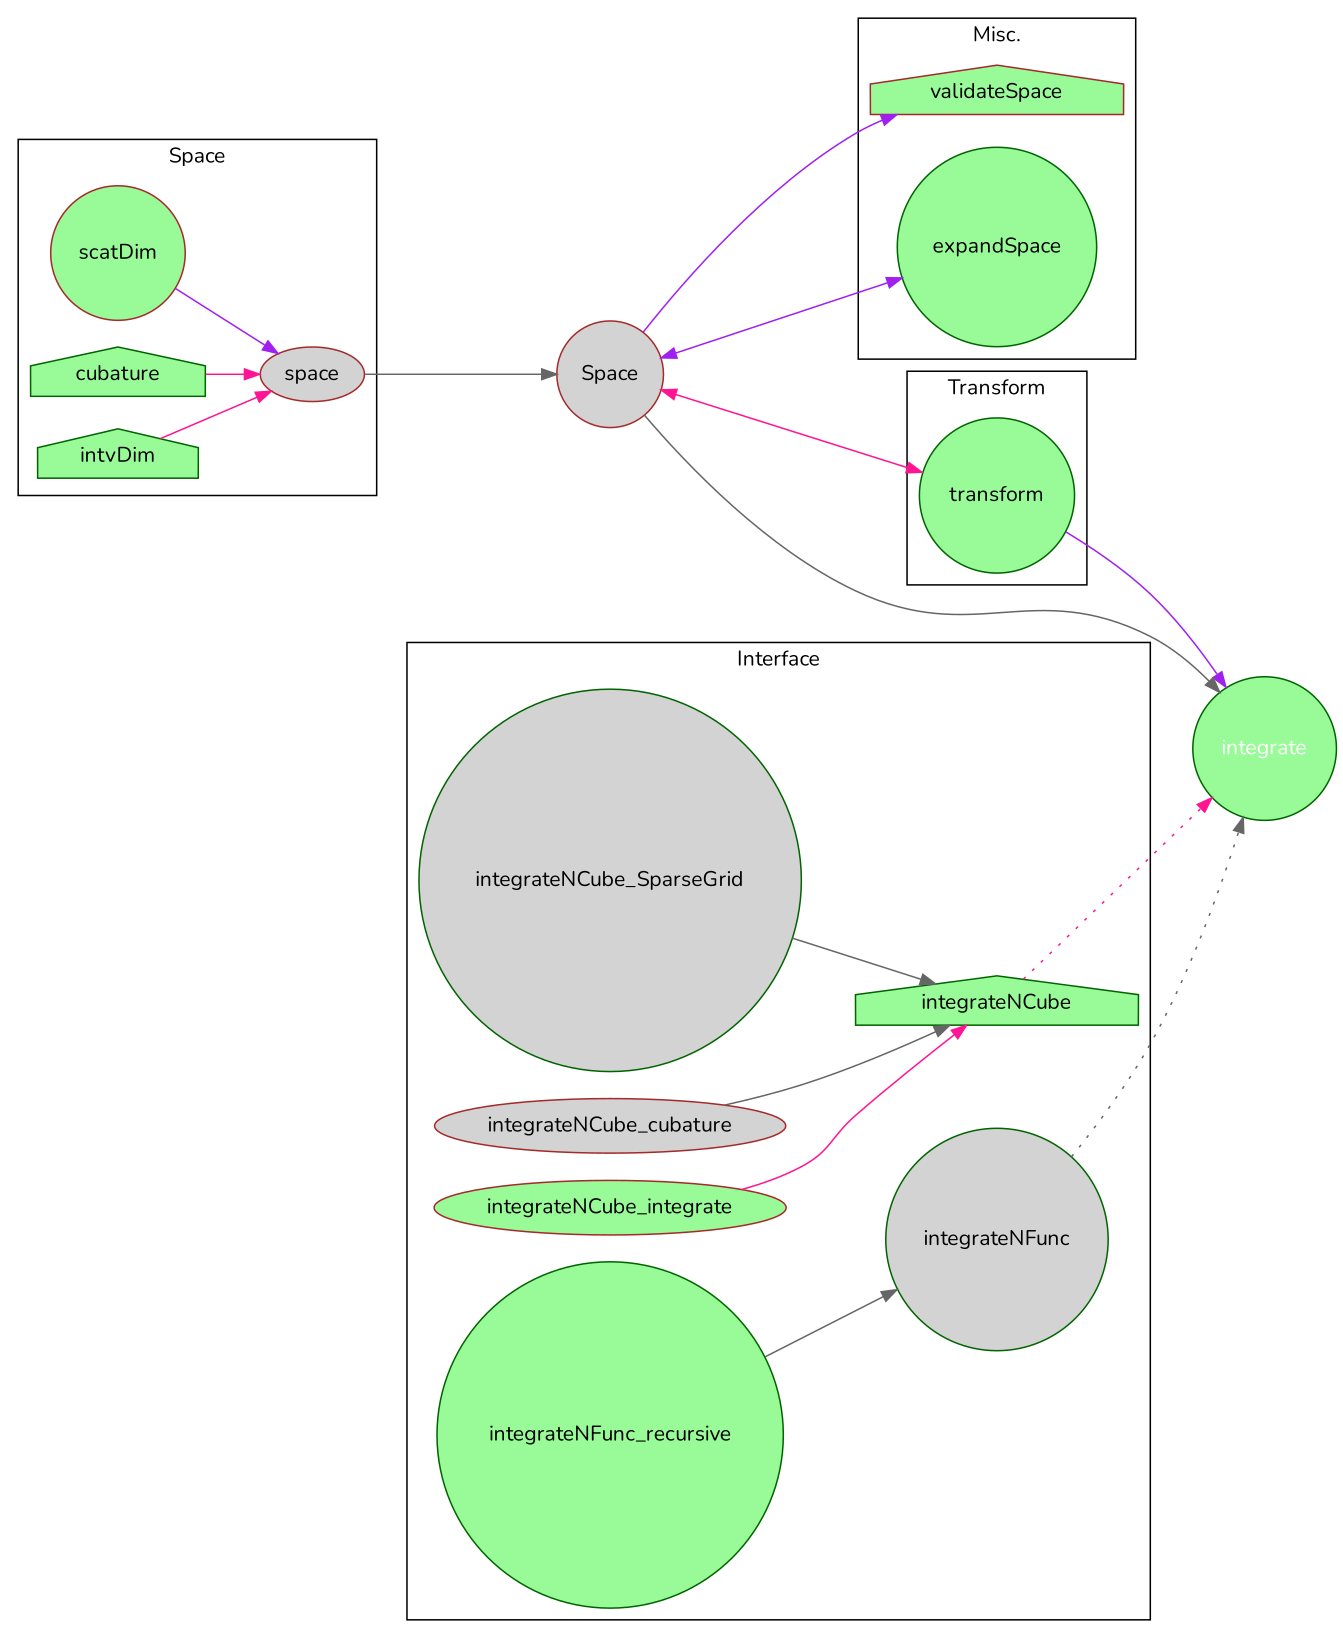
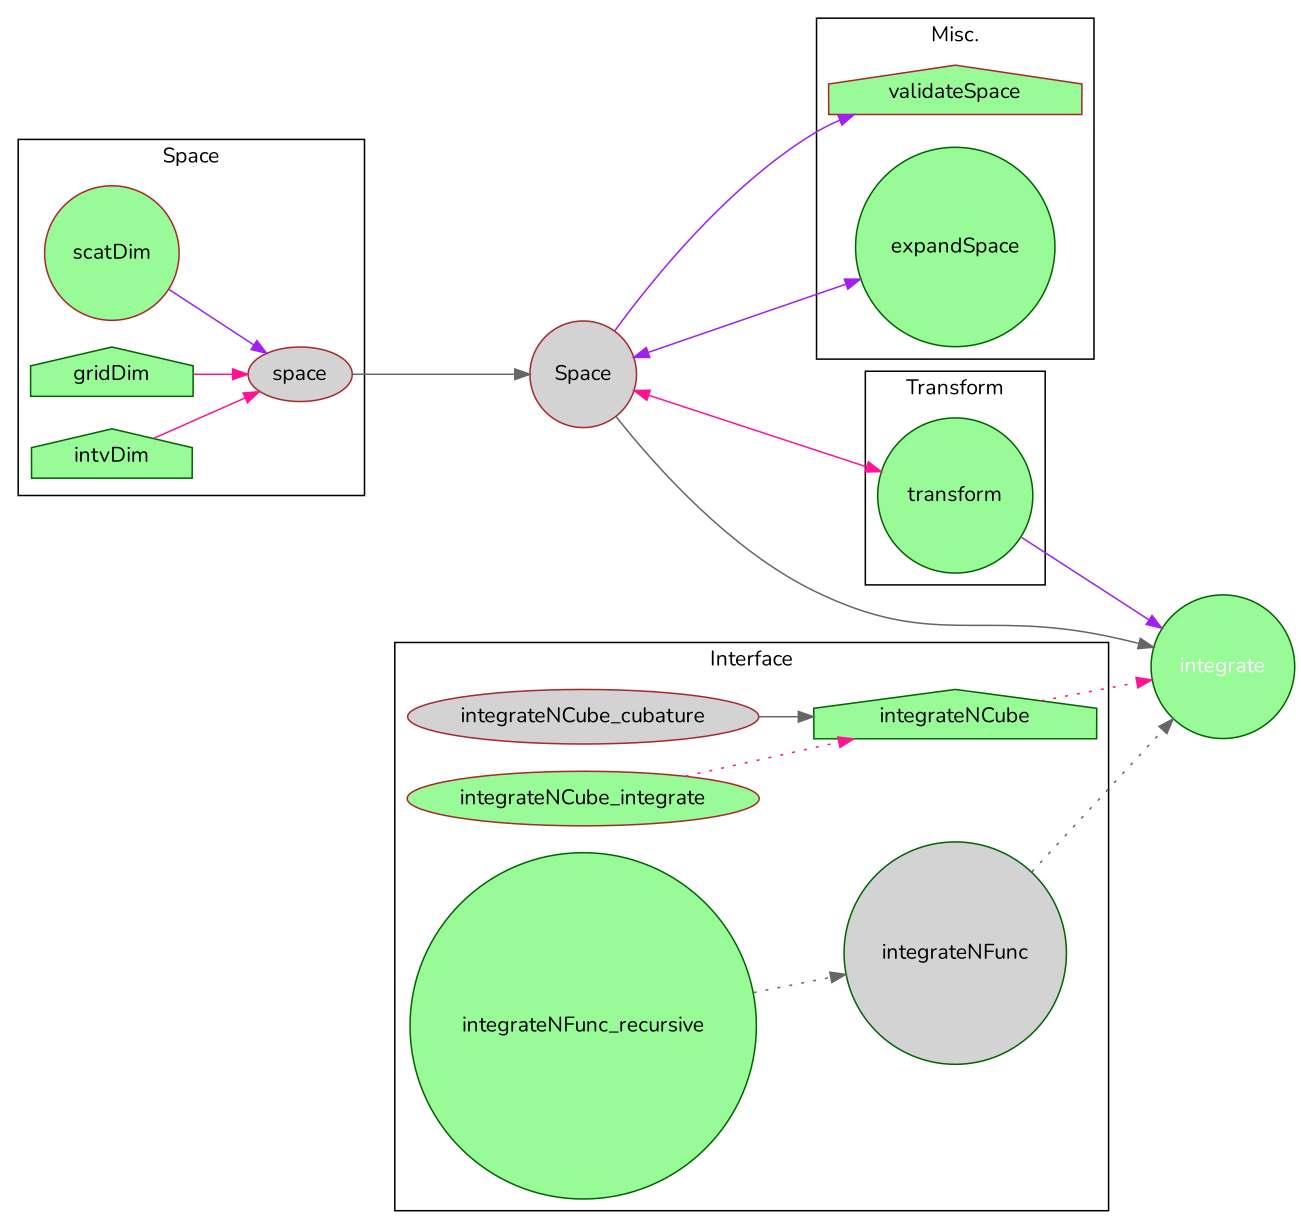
node "cubature": label "cubature" -> "gridDim"
node "integrateNCube_SparseGrid": removed
edge "integrateNCube_integrate" -> "integrateNCube": style solid -> dotted
edge "integrateNFunc_recursive" -> "integrateNFunc": style solid -> dotted
